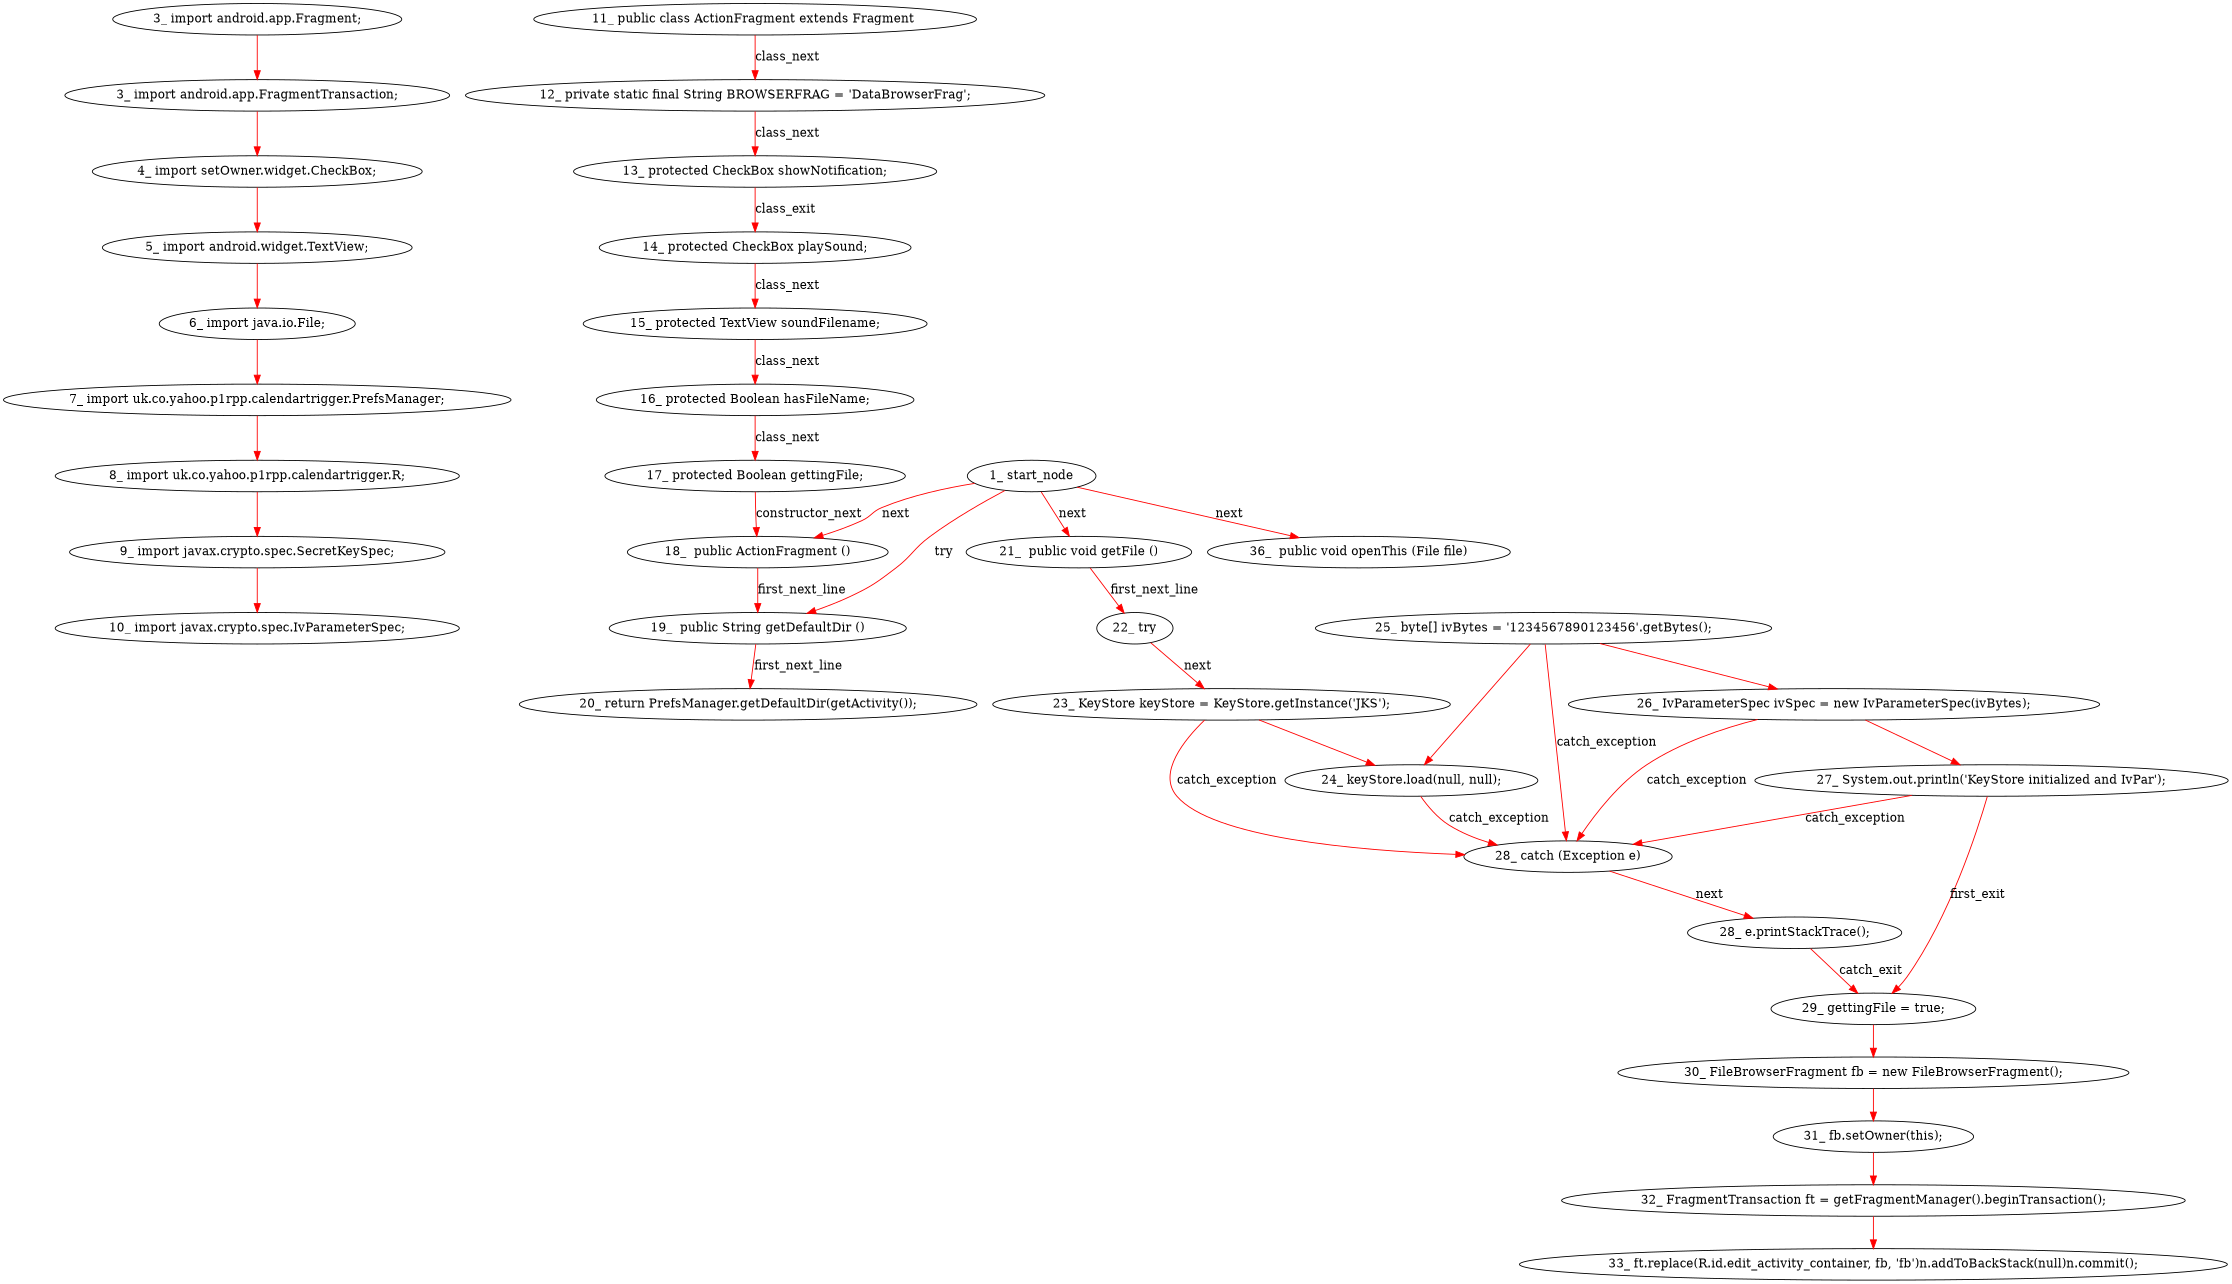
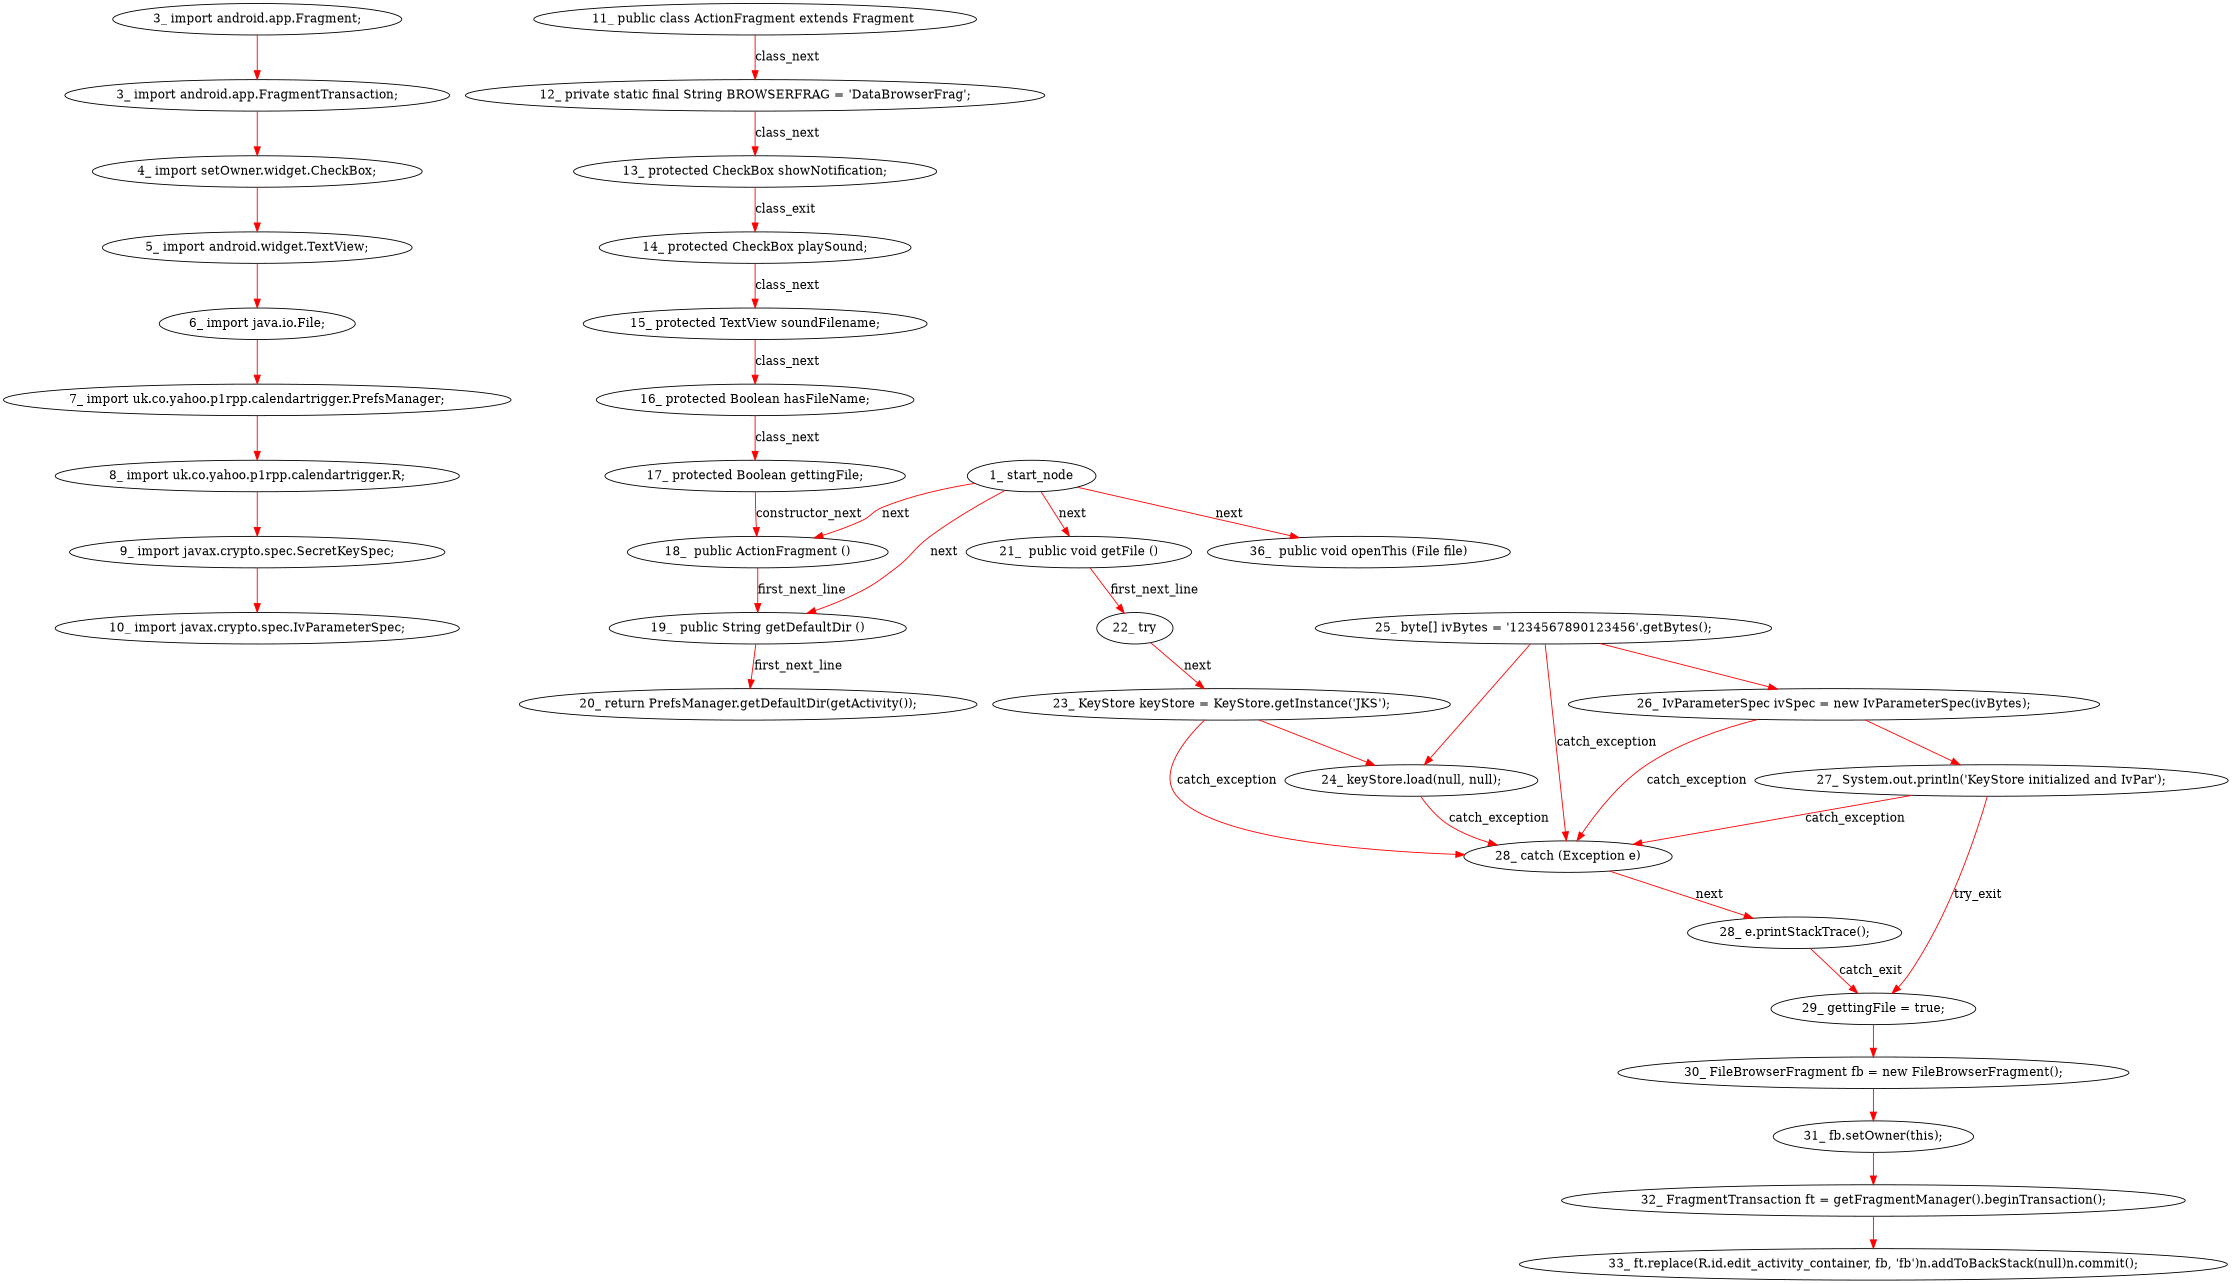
edge "1_ start_node" -> "19_  public String getDefaultDir ()": label "try" -> "next"
edge "27_ System.out.println('KeyStore initialized and IvPar');" -> "29_ gettingFile = true;": label "first_exit" -> "try_exit"
